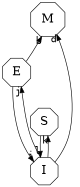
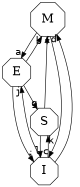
edge "M" -> "E": added
edge "S" -> "M": added
edge "M" -> "I": added
edge "E" -> "S": added
